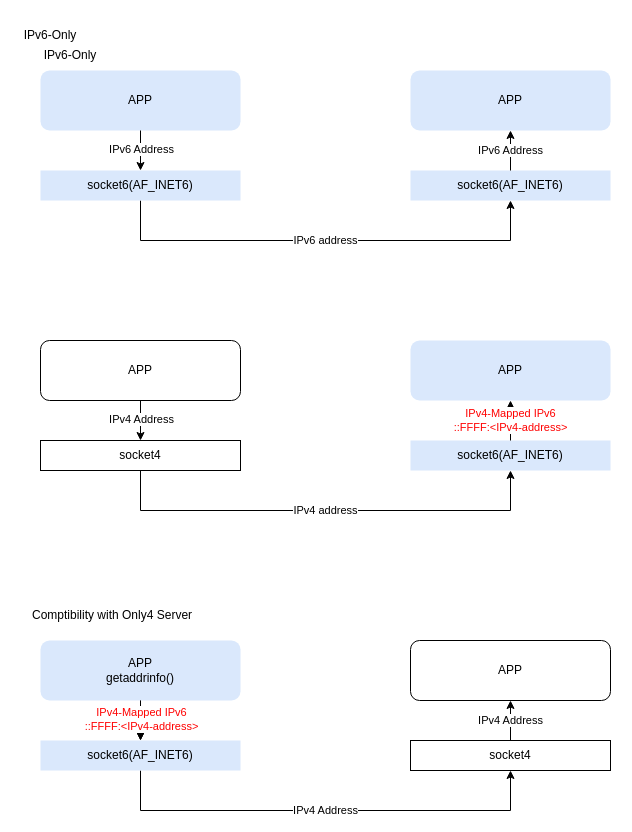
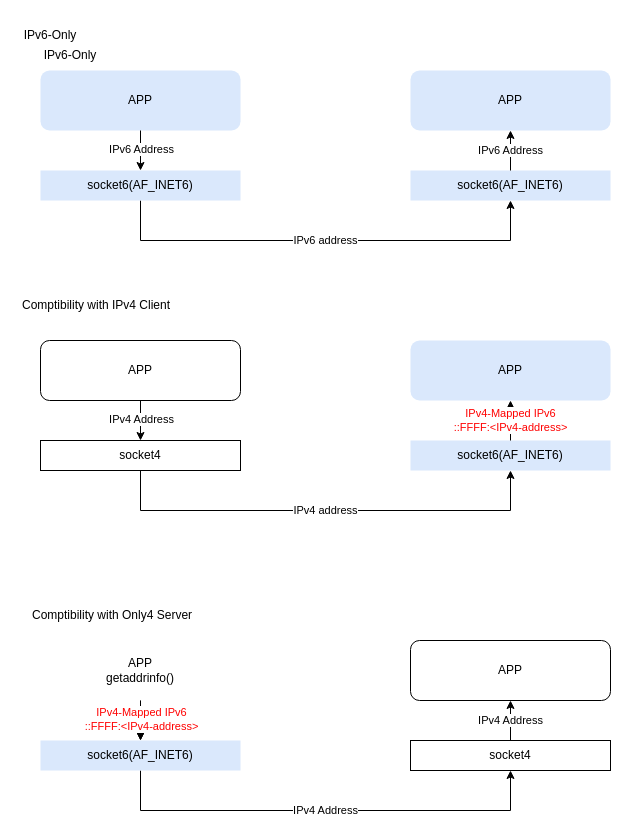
node "Comptibility with IPv4 Client": added
node "APP getaddrinfo()": fillcolor #dae8fc -> #ffffff
